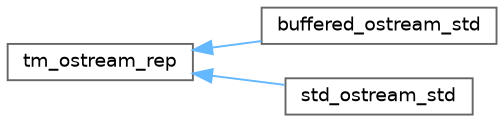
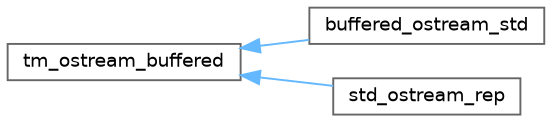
node "tm_ostream_rep": label "tm_ostream_rep" -> "tm_ostream_buffered"
node "std_ostream_std": label "std_ostream_std" -> "std_ostream_rep"
